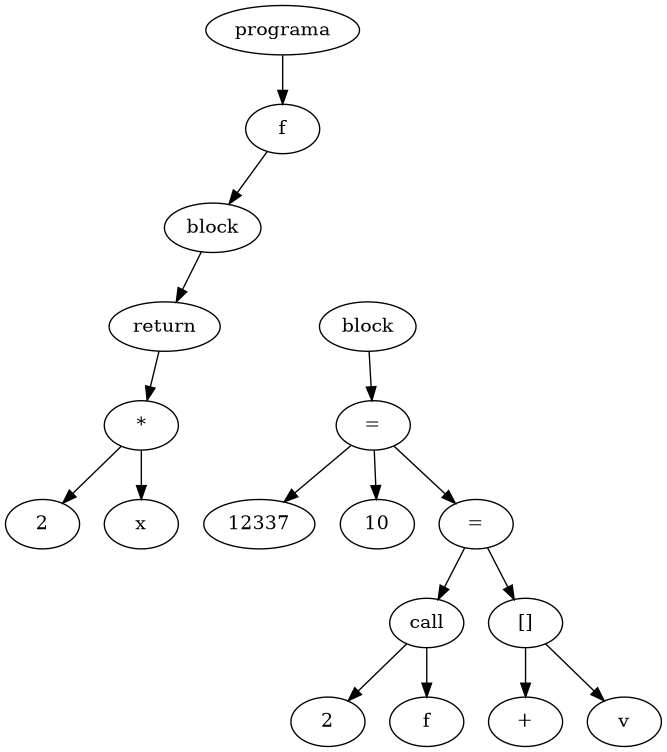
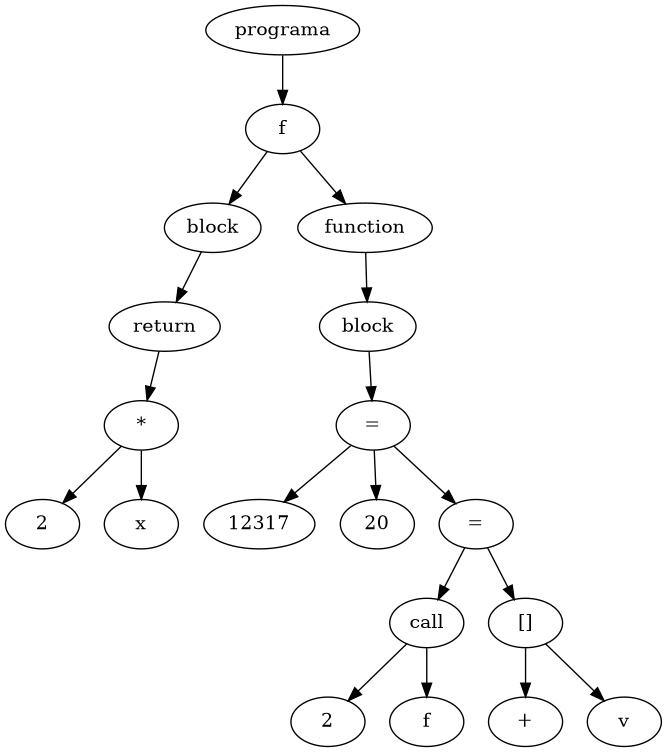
node "function": added
node "12337": label "12337" -> "12317"
node "10": label "10" -> "20"
